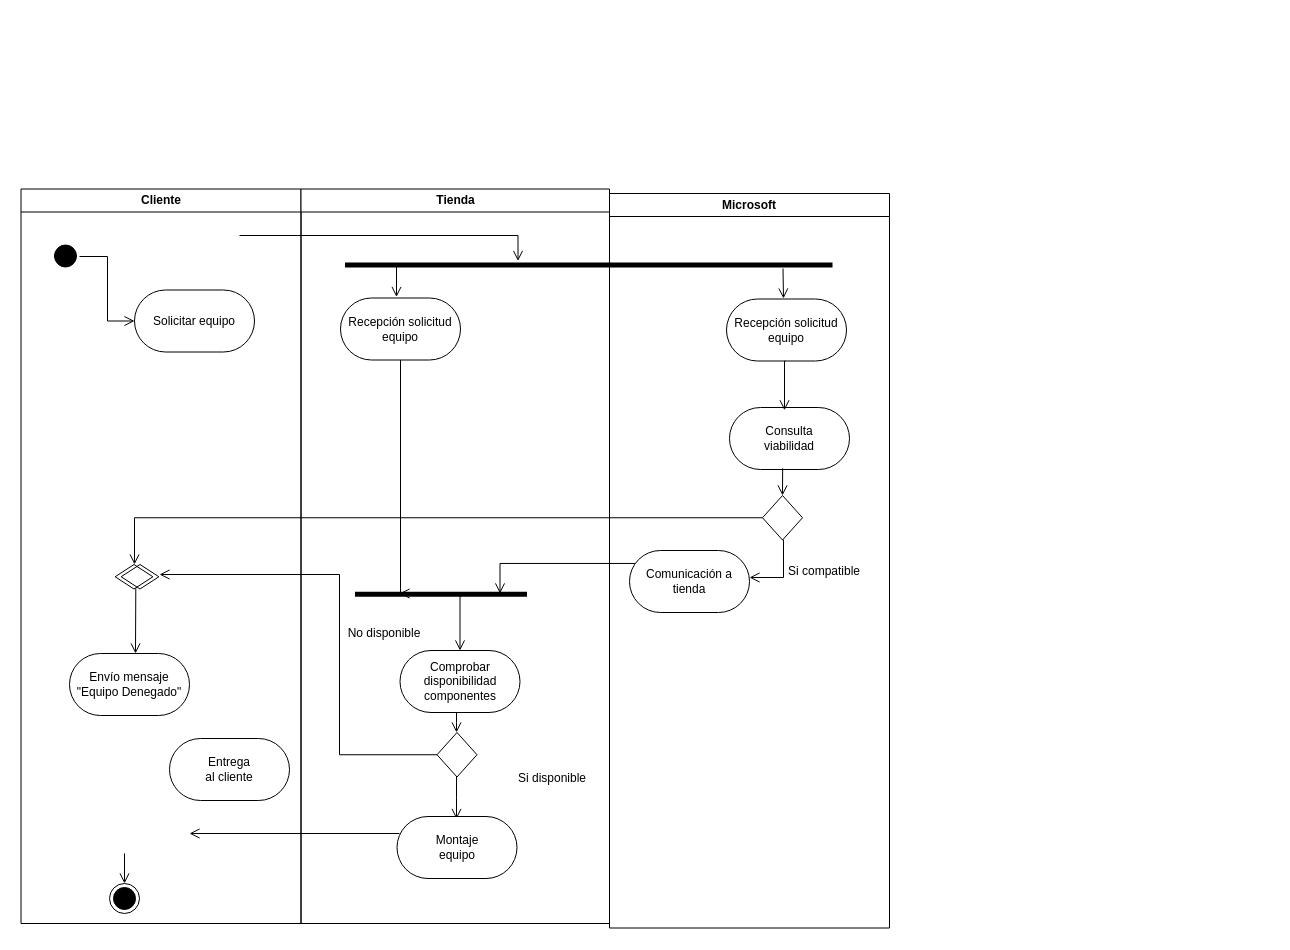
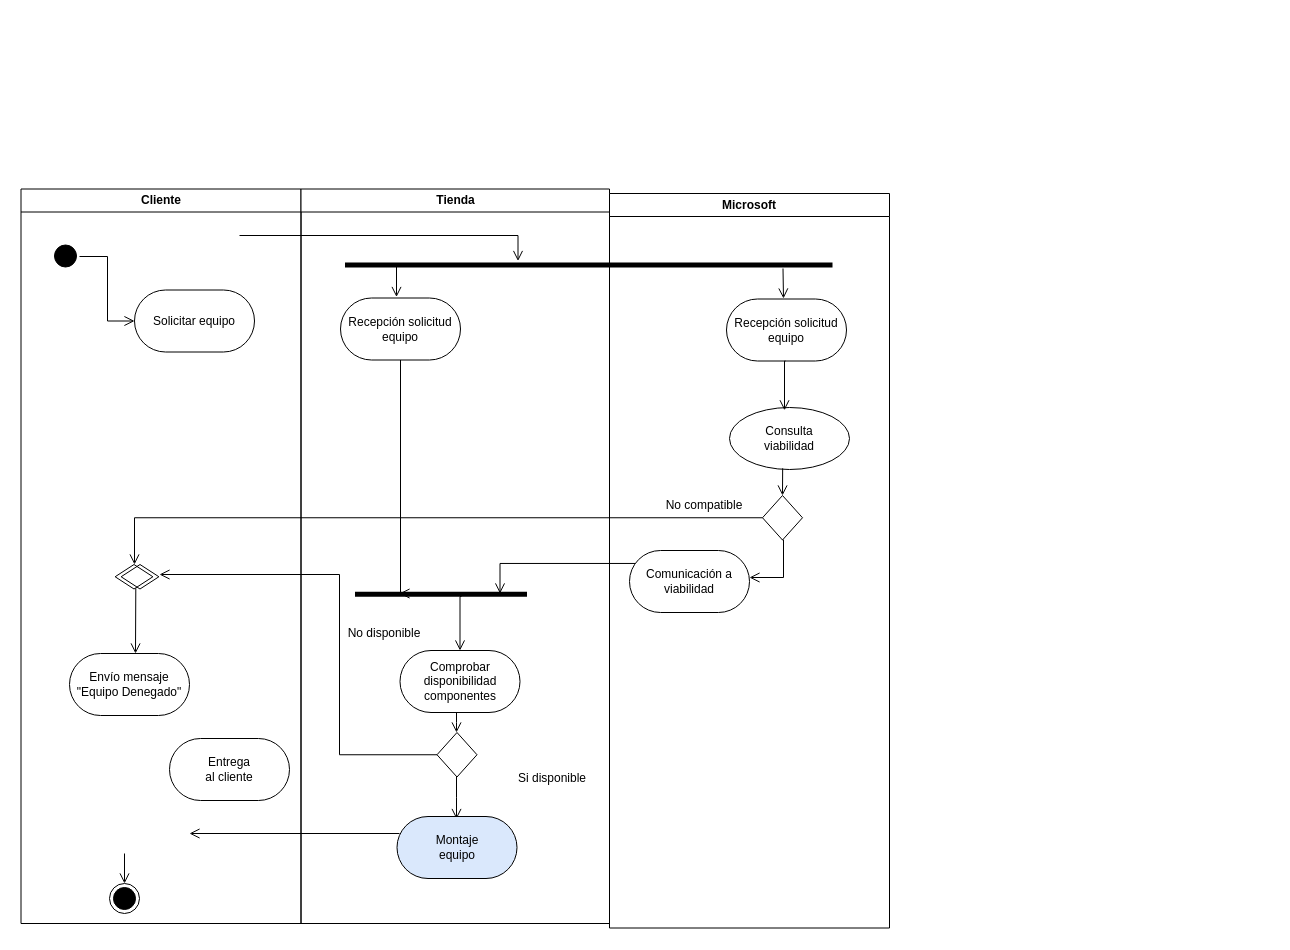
node "Consulta viabilidad": shape rounded rectangle -> ellipse
node "No compatible": added
node "Si compatible": removed
node "Comunicación a tienda": label "Comunicación a tienda" -> "Comunicación a viabilidad"
node "Montaje equipo": fillcolor #ffffff -> #dae8fc
